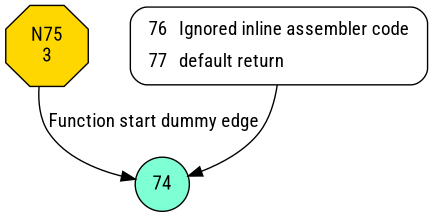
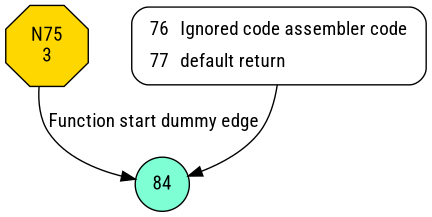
node "76": text "Ignored inline assembler code" -> "Ignored code assembler code"
node "74": label "74" -> "84"
